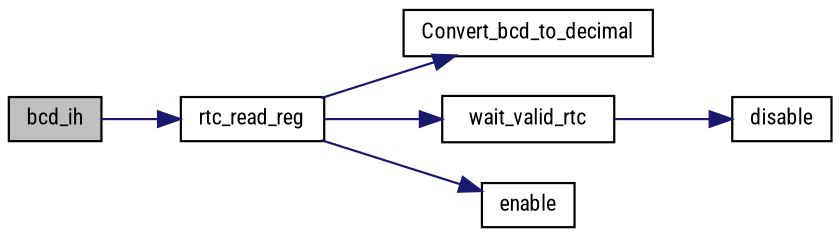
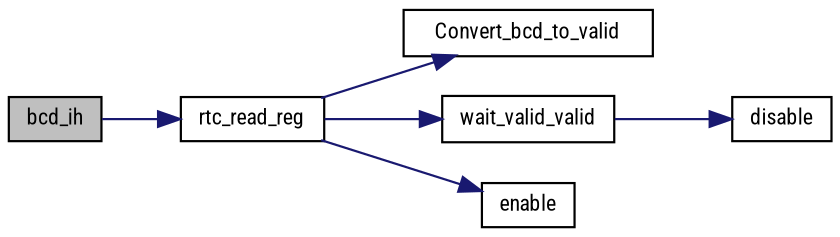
node "Convert_bcd_to_decimal": label "Convert_bcd_to_decimal" -> "Convert_bcd_to_valid"
node "wait_valid_rtc": label "wait_valid_rtc" -> "wait_valid_valid"
